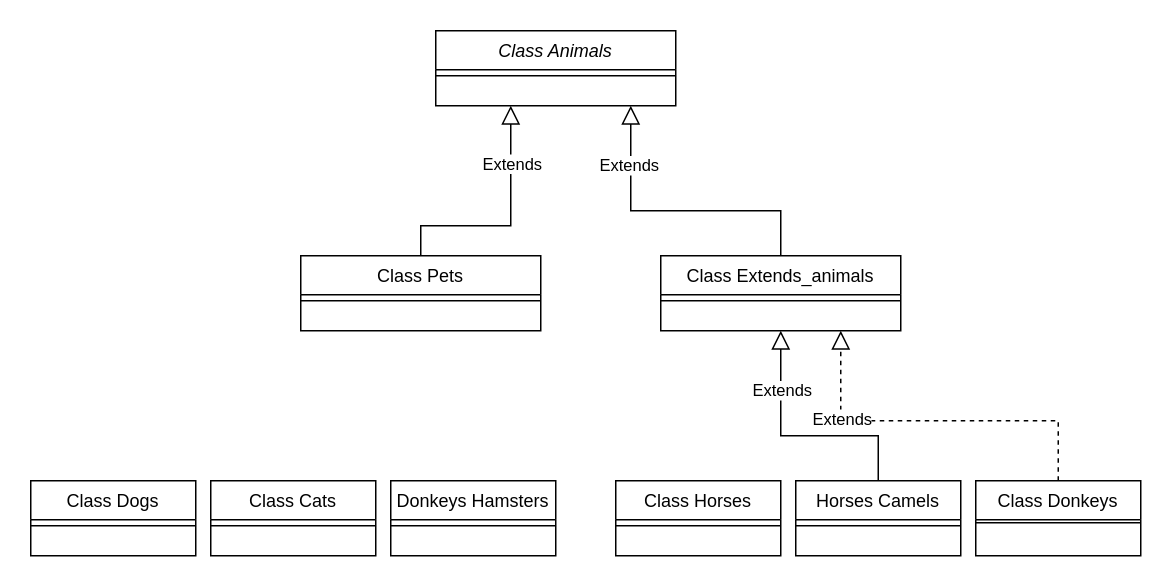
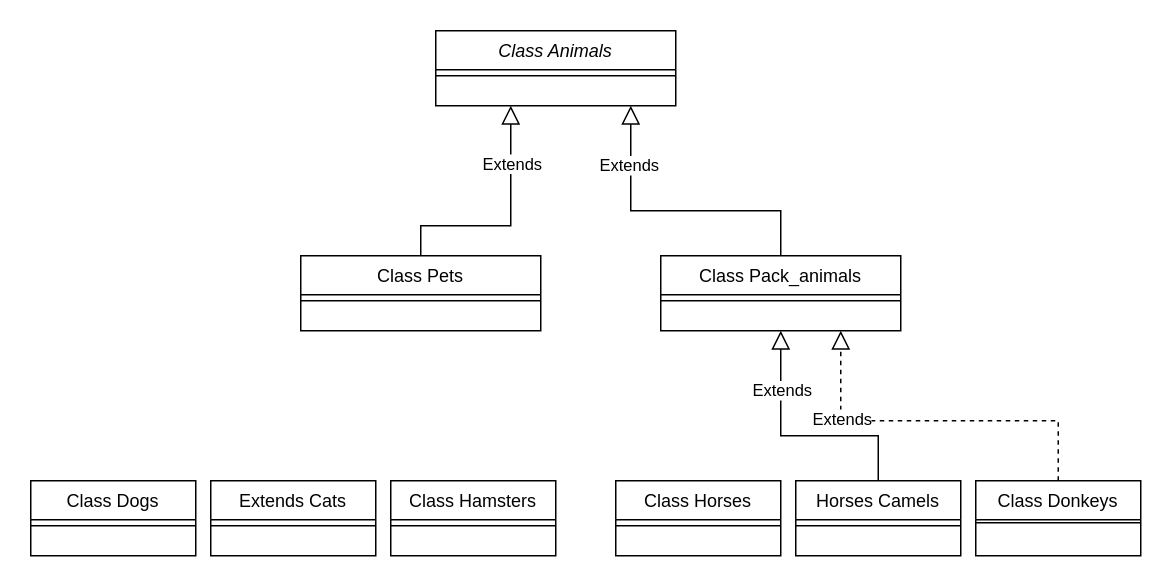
node "Class Extends_animals": label "Class Extends_animals" -> "Class Pack_animals"
node "Class Cats": label "Class Cats" -> "Extends Cats"
node "Donkeys Hamsters": label "Donkeys Hamsters" -> "Class Hamsters"
